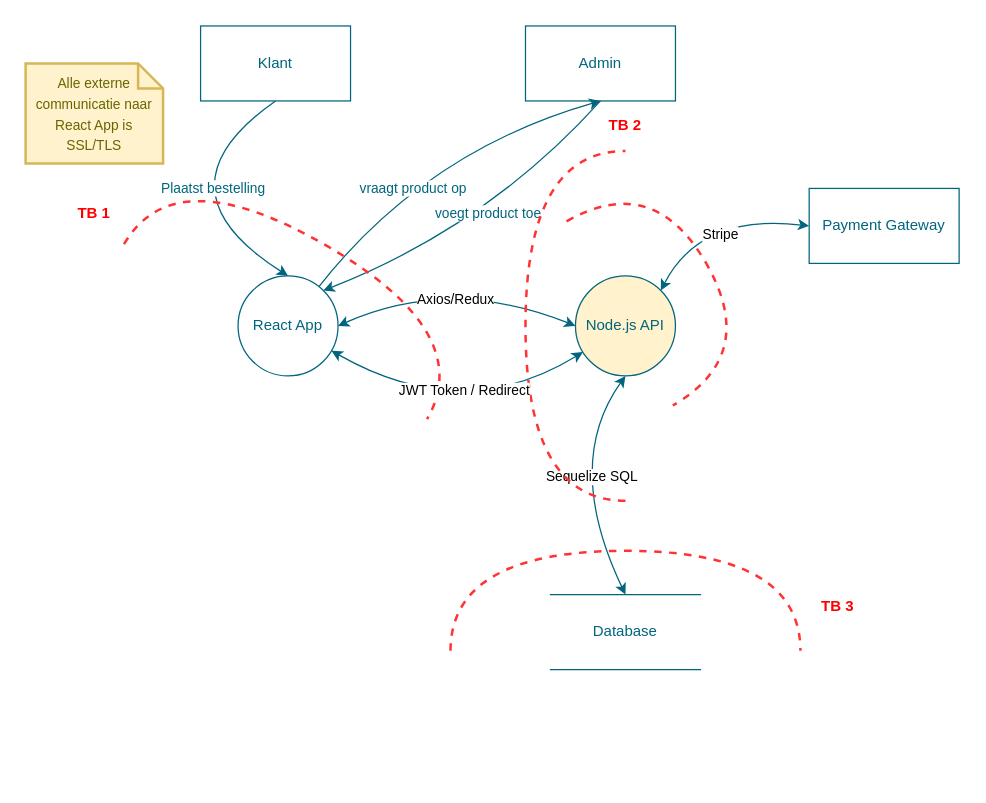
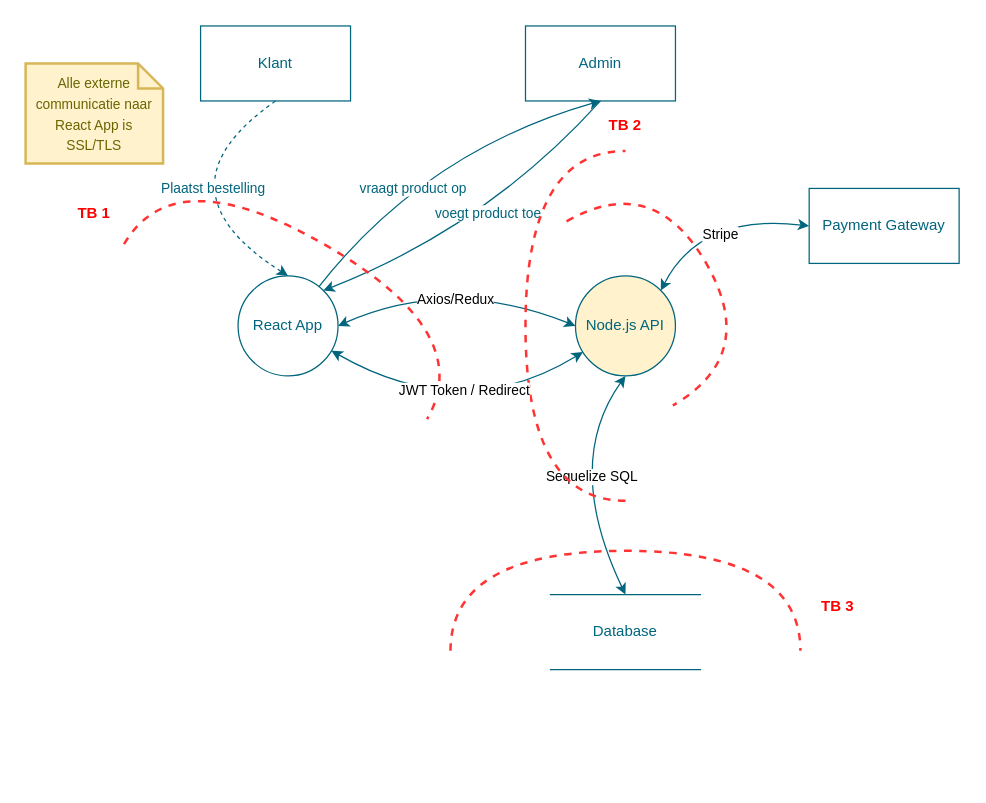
edge "Klant" -> "React App": style solid -> dashed
